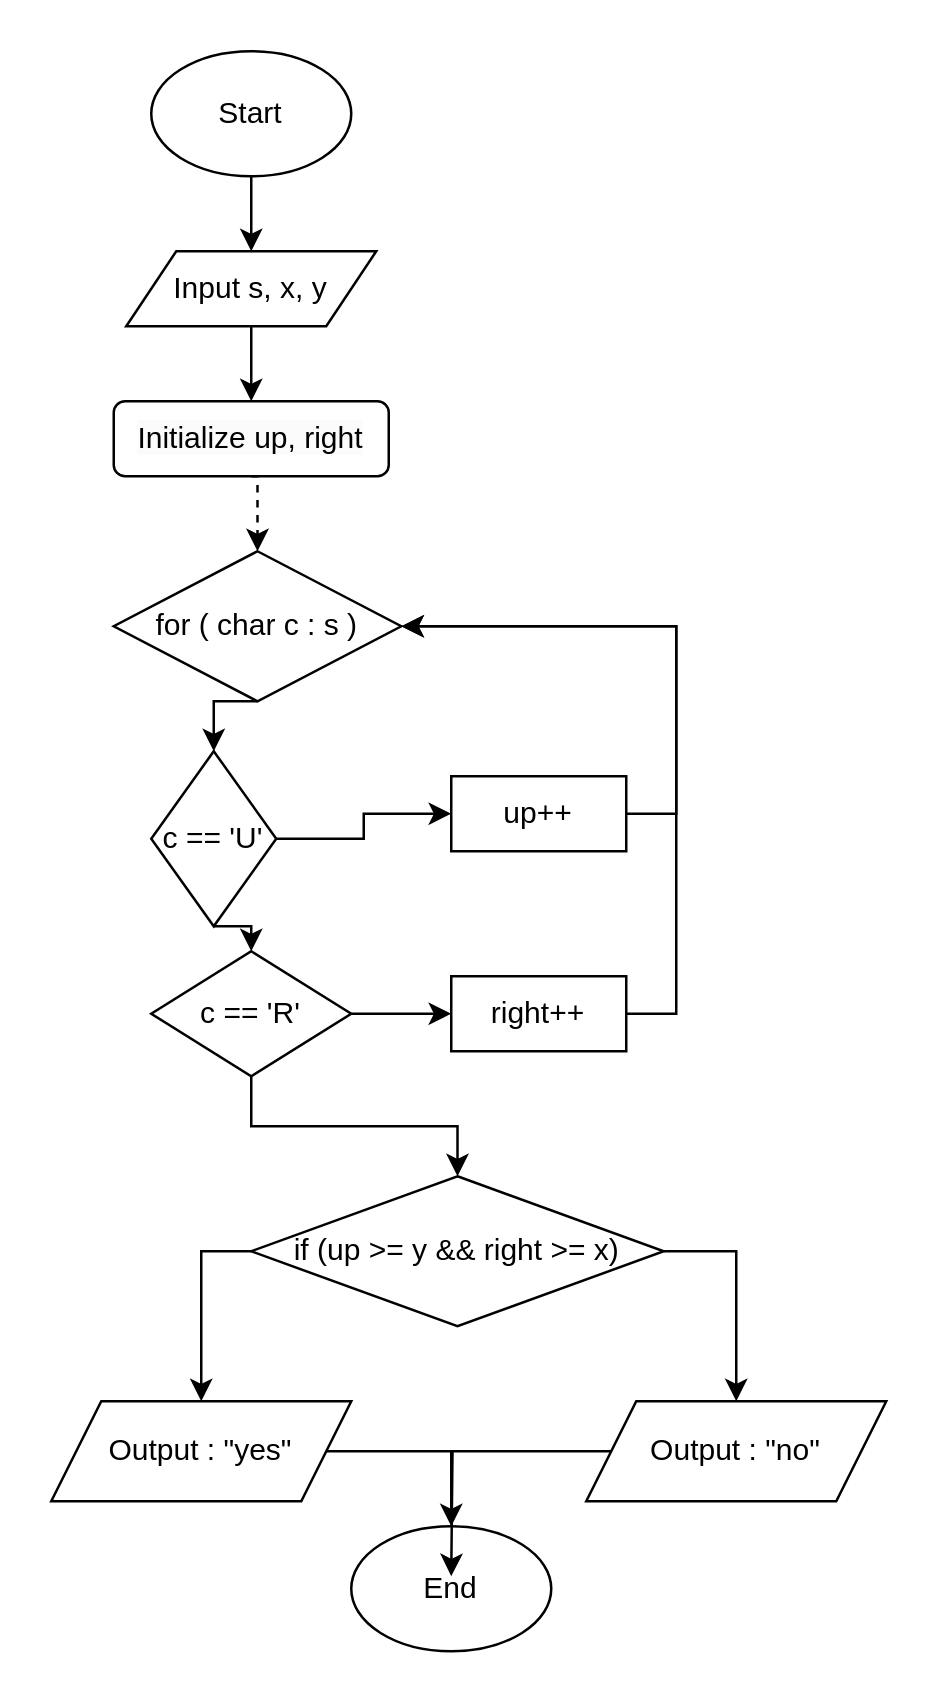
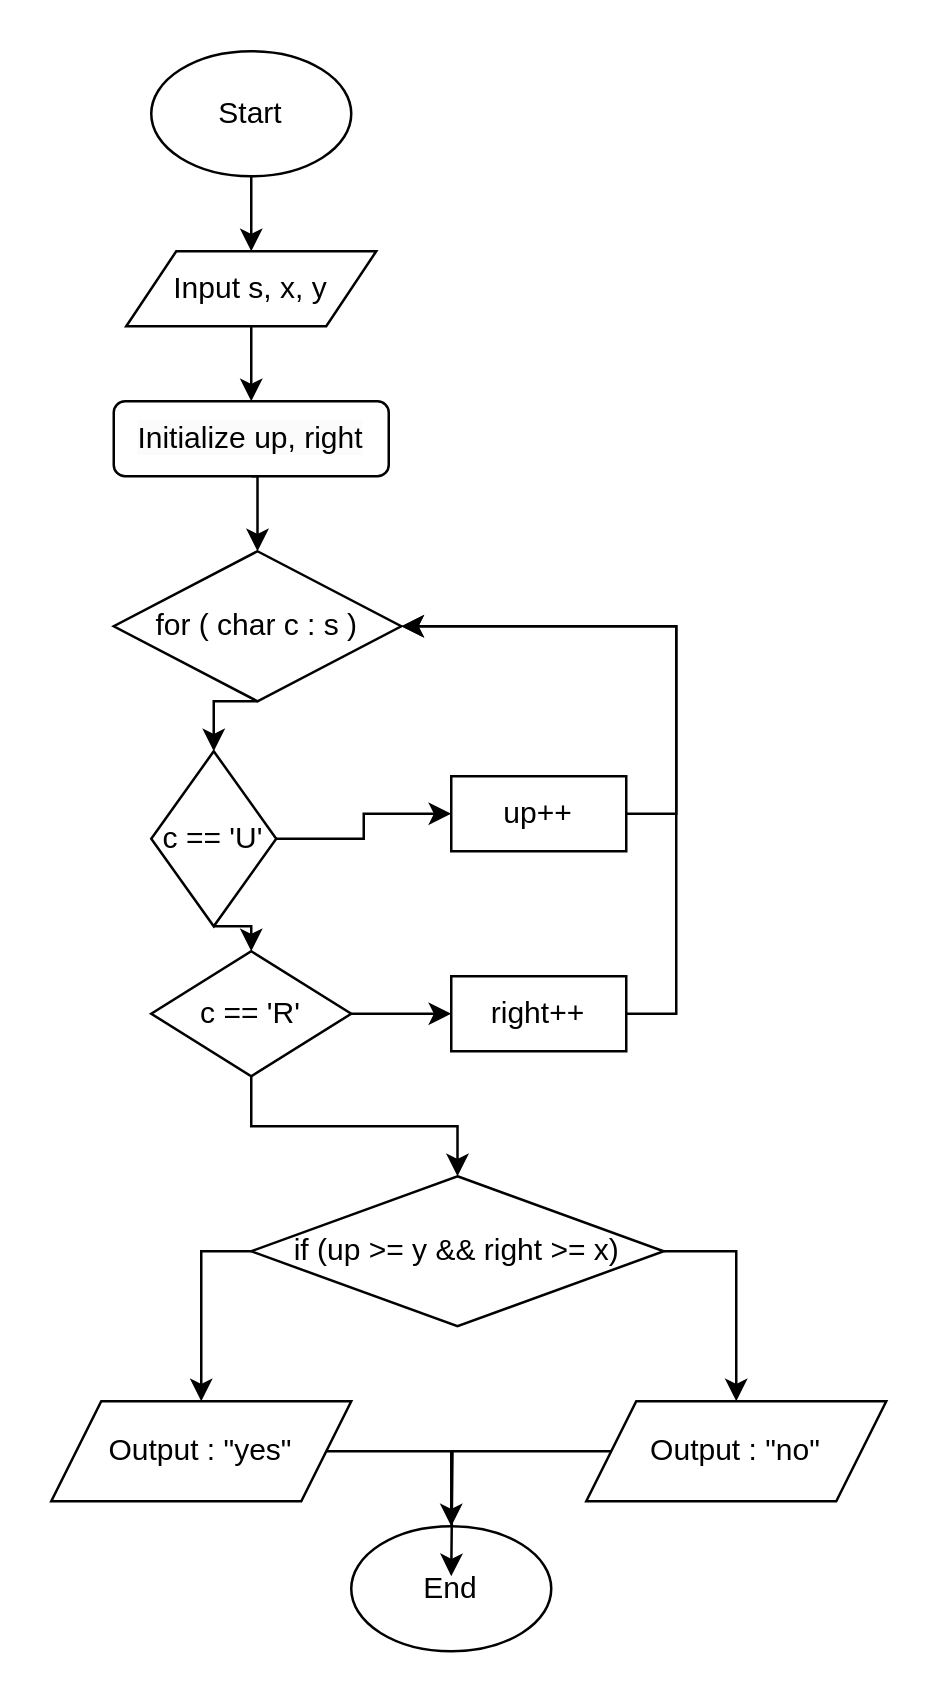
edge "Initialize up, right" -> "for ( char c : s )": style dashed -> solid
